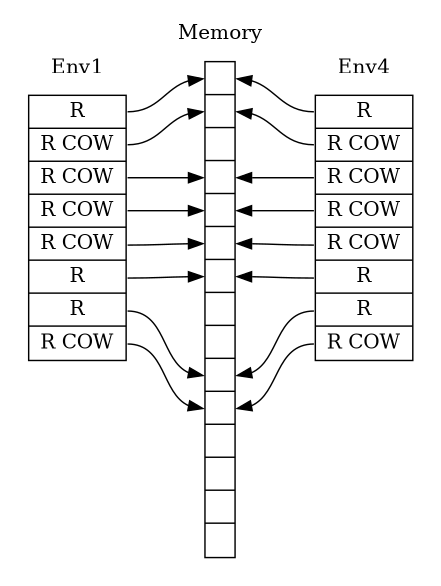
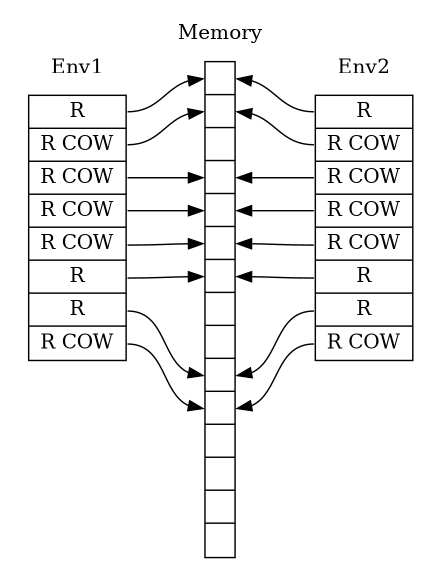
cluster "Env4": label "Env4" -> "Env2"
